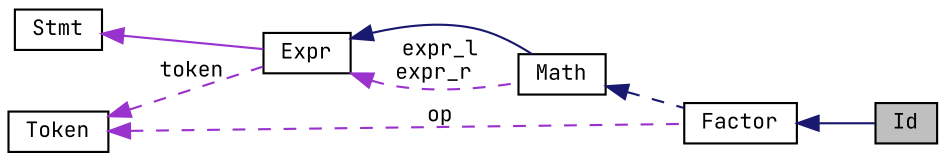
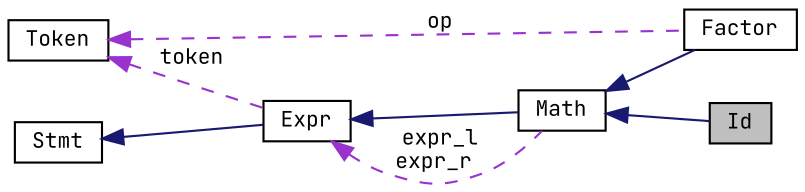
edge "Expr" -> "Stmt": color darkorchid3 -> midnightblue
edge "Factor" -> "Math": style dashed -> solid
edge "Id" -> "Factor": now "Id" -> "Math"
